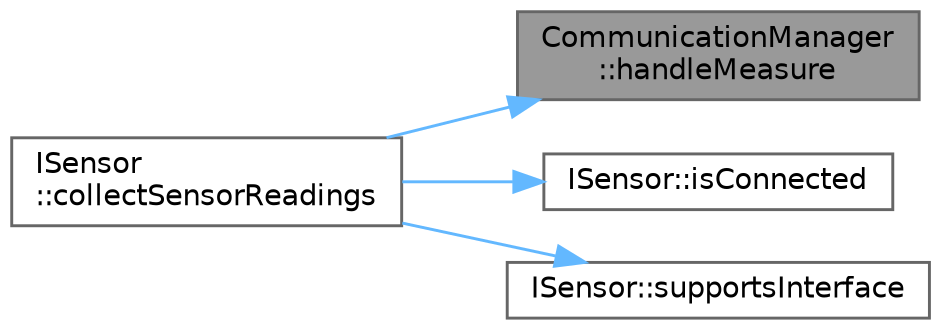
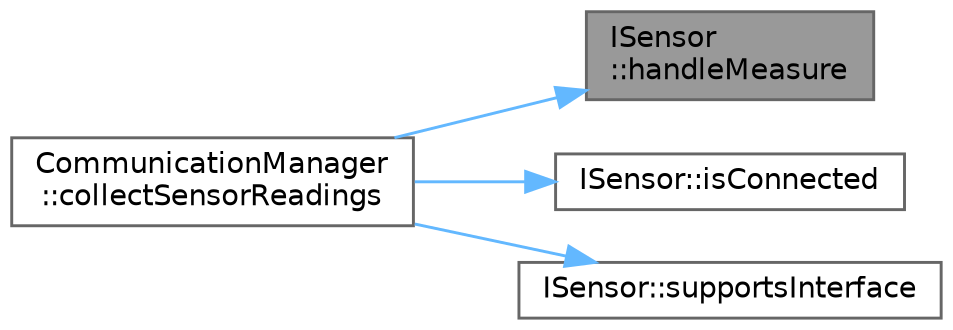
node "CommunicationManager ::handleMeasure": label "CommunicationManager ::handleMeasure" -> "ISensor ::handleMeasure"
node "ISensor ::collectSensorReadings": label "ISensor ::collectSensorReadings" -> "CommunicationManager ::collectSensorReadings"
